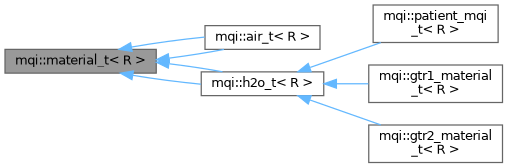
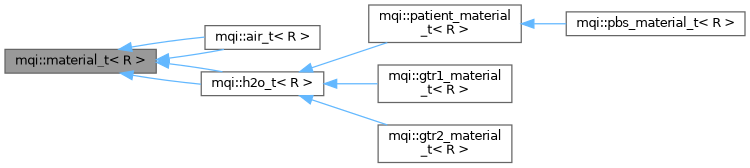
node "mqi::patient_mqi _t< R >": label "mqi::patient_mqi _t< R >" -> "mqi::patient_material _t< R >"
node "mqi::pbs_material_t< R >": added
